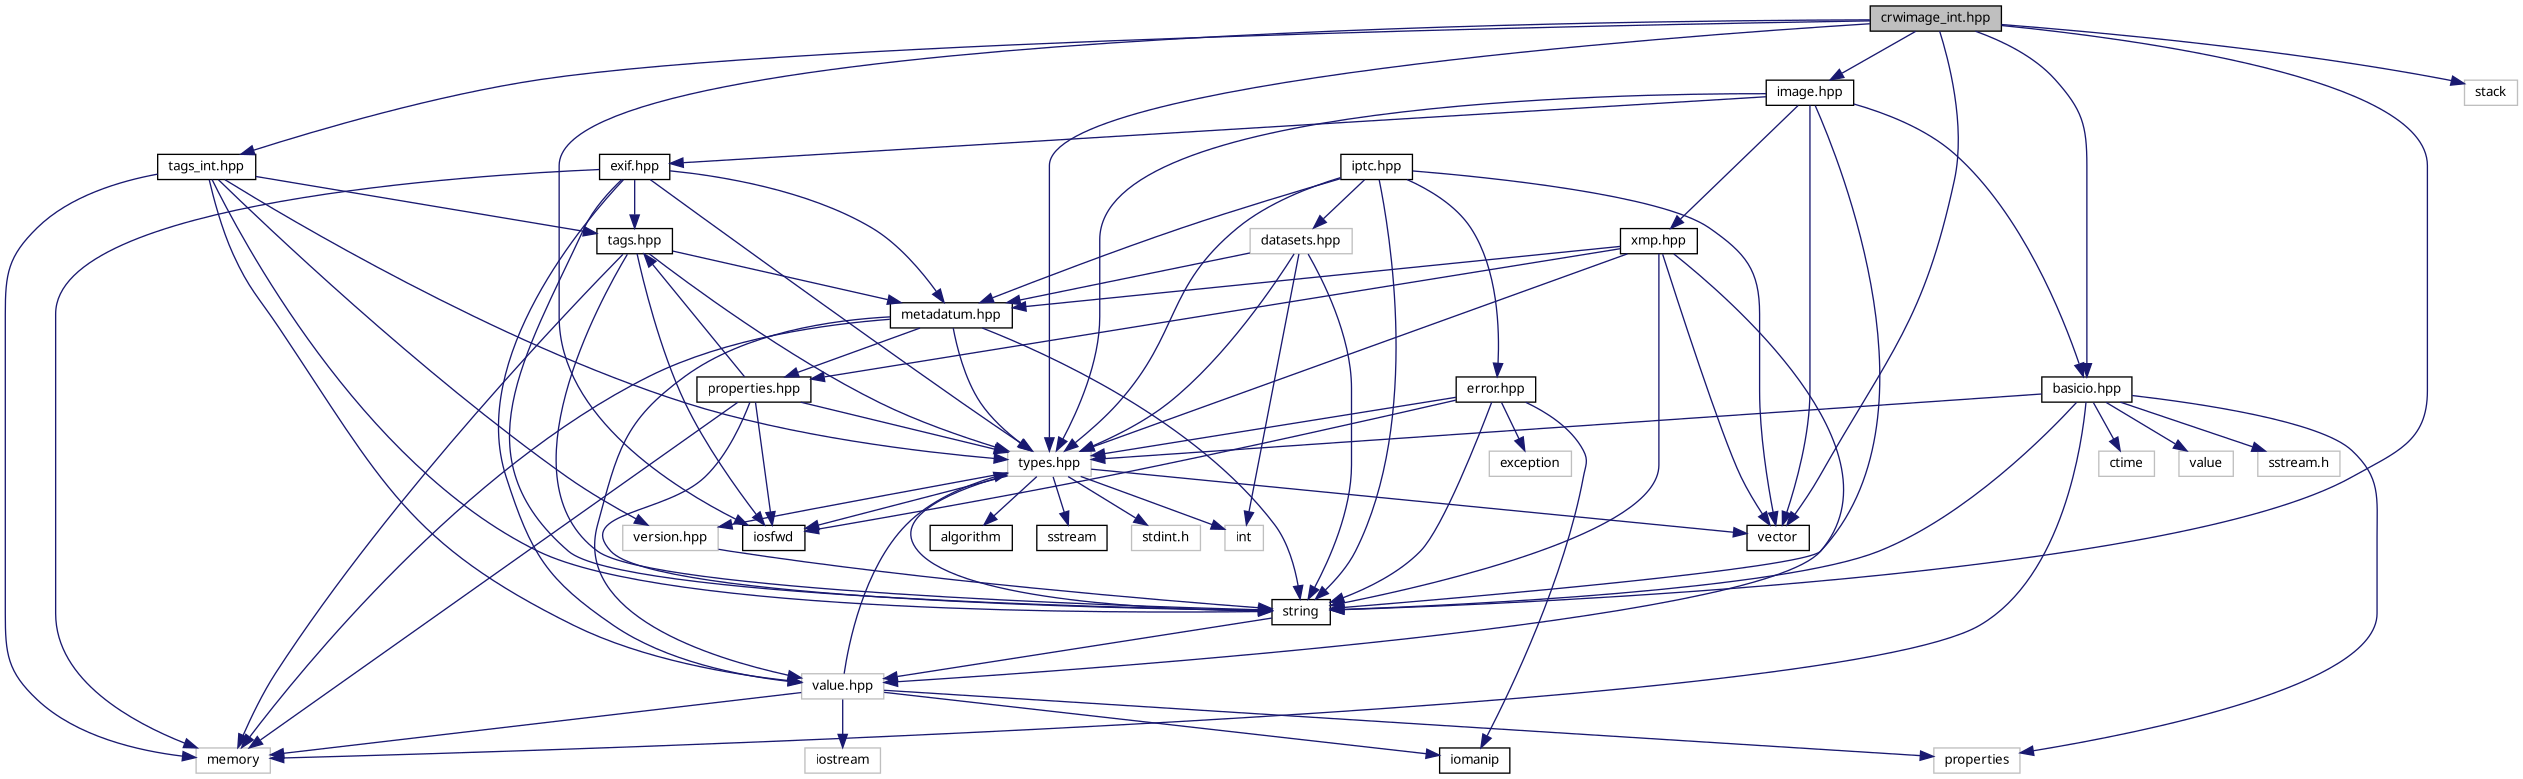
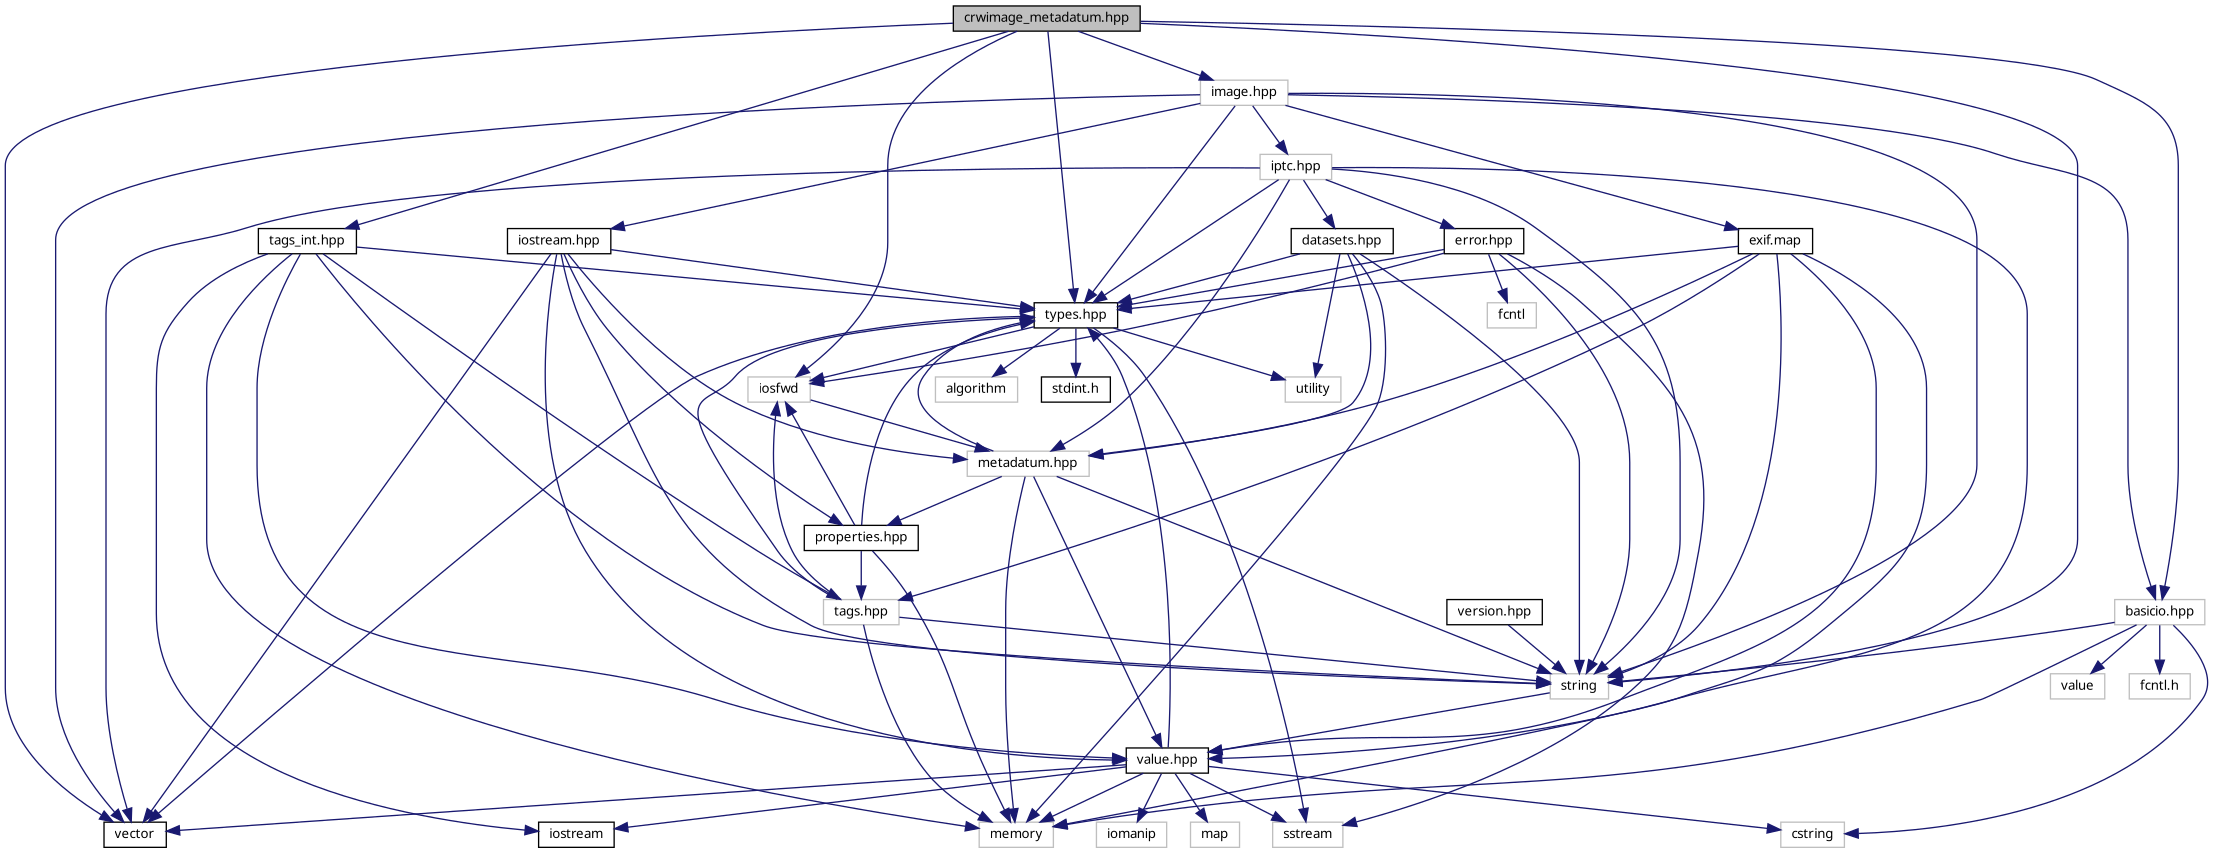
node "crwimage_int.hpp": label "crwimage_int.hpp" -> "crwimage_metadatum.hpp"
node "image.hpp": color black -> grey75
node "stack": removed
edge "image.hpp" -> "iptc.hpp": added
node "exif.hpp": label "exif.hpp" -> "exif.map"
node "iptc.hpp": color black -> grey75
node "tags.hpp": color black -> grey75
node "datasets.hpp": color grey75 -> black
node "xmp.hpp": label "xmp.hpp" -> "iostream.hpp"
edge "tags.hpp" -> "metadatum.hpp": now "iosfwd" -> "metadatum.hpp"
node "metadatum.hpp": color black -> grey75
edge "tags_int.hpp" -> "version.hpp": now "tags_int.hpp" -> "iostream"
node "basicio.hpp": color black -> grey75
edge "basicio.hpp" -> "types.hpp": removed
node "types.hpp": color grey75 -> black
node "exception": label "exception" -> "fcntl"
node "ctime": removed
node "sstream.h": label "sstream.h" -> "fcntl.h"
edge "iptc.hpp" -> "value.hpp": added
edge "types.hpp" -> "version.hpp": removed
node "version.hpp": color grey75 -> black
node "iosfwd": color black -> grey75
node "algorithm": color black -> grey75
node "sstream": color black -> grey75
node "stdint.h": color grey75 -> black
node "int": label "int" -> "utility"
edge "datasets.hpp" -> "memory": added
edge "properties.hpp" -> "string": removed
edge "error.hpp" -> "iomanip": now "error.hpp" -> "sstream"
edge "types.hpp" -> "string": removed
node "string": color black -> grey75
node "value.hpp": color grey75 -> black
node "iostream": color grey75 -> black
node "iomanip": color black -> grey75
node "properties": label "properties" -> "cstring"
edge "value.hpp" -> "sstream": added
edge "value.hpp" -> "vector": added
node "map": added
